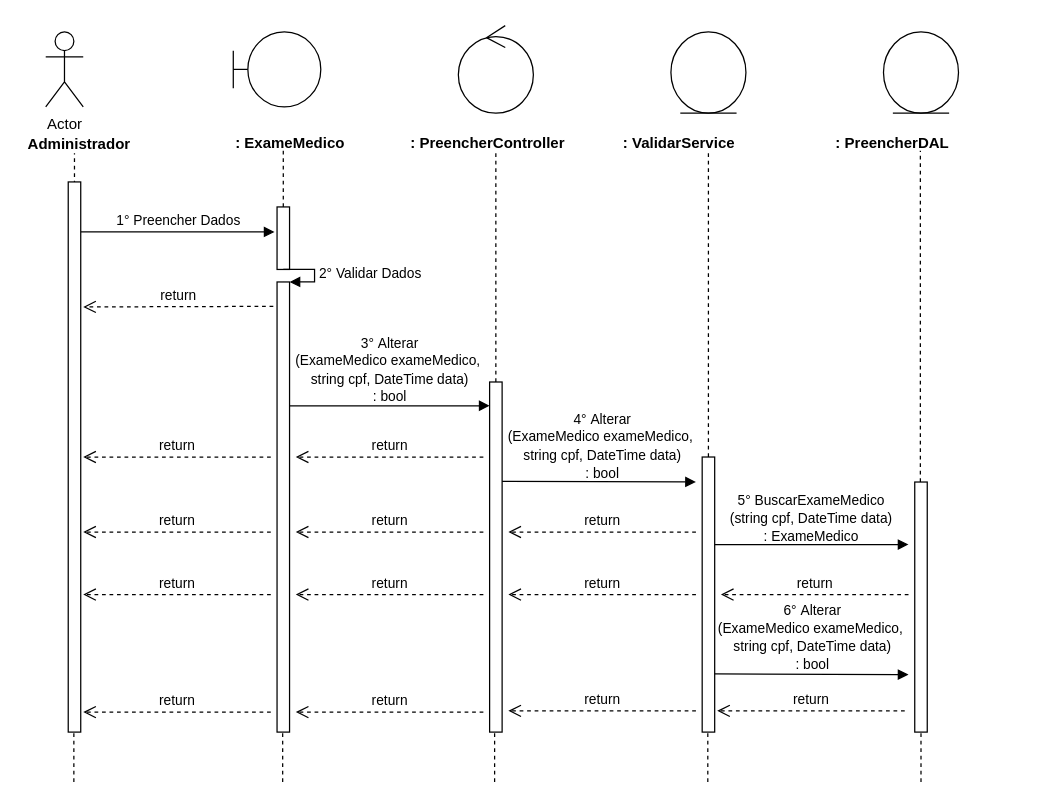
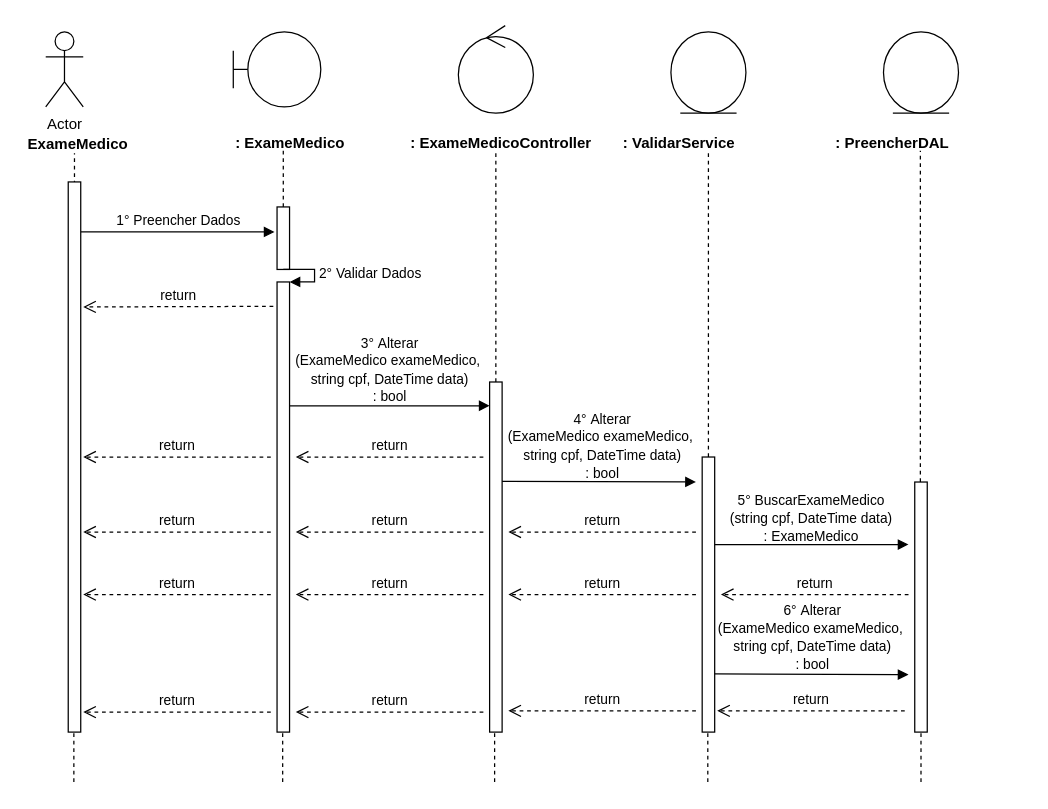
node ": PreencherController": label ": PreencherController" -> ": ExameMedicoController"
node "Administrador": label "Administrador" -> "ExameMedico"
